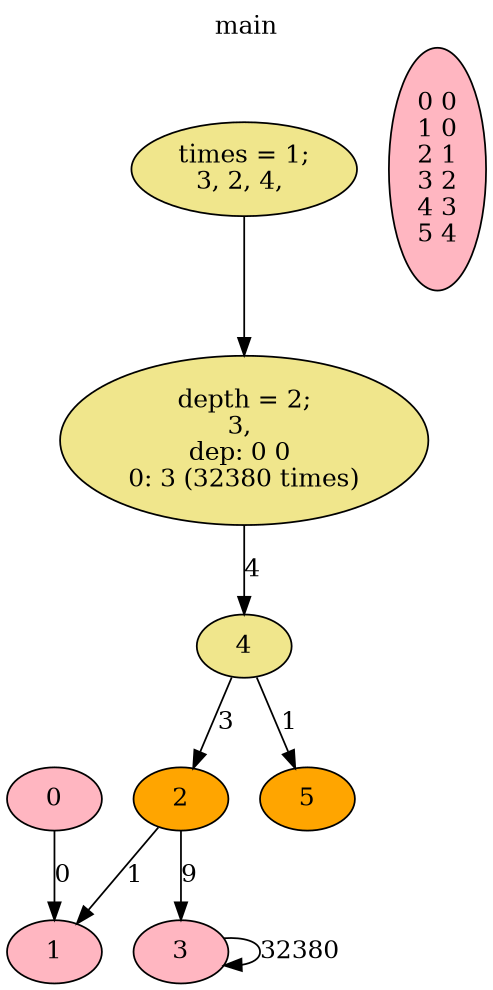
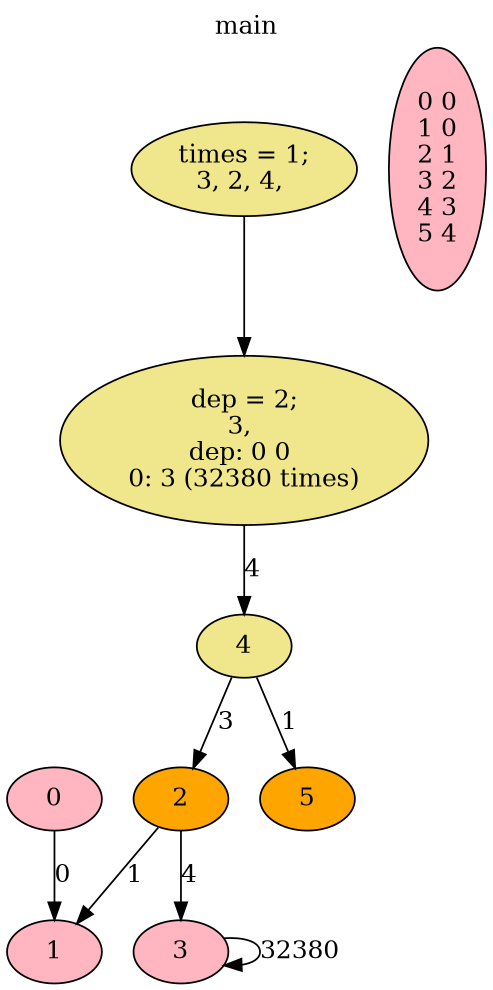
node "depth = 2; 3, dep: 0 0 0: 3 (32380 times)": label "depth = 2; 3, dep: 0 0 0: 3 (32380 times)" -> "dep = 2; 3, dep: 0 0 0: 3 (32380 times)"
edge "2" -> "3": label "9" -> "4"
